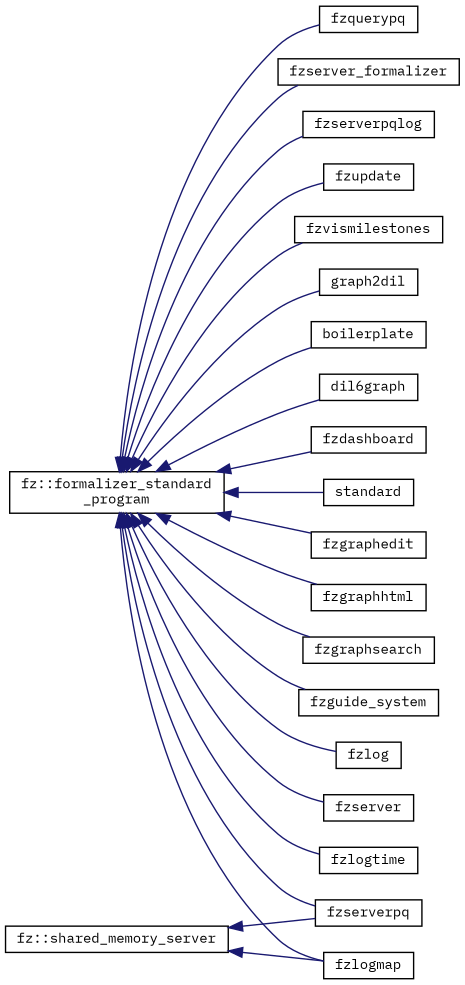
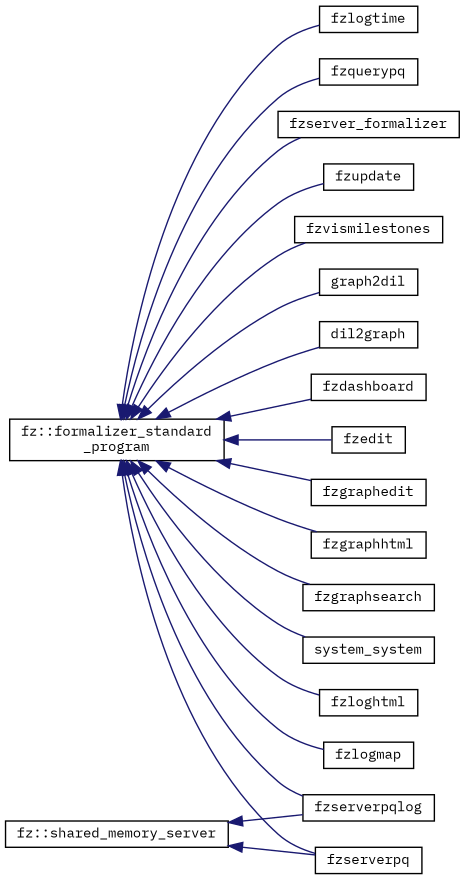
node "boilerplate": removed
node "dil6graph": label "dil6graph" -> "dil2graph"
node "standard": label "standard" -> "fzedit"
node "fzguide_system": label "fzguide_system" -> "system_system"
node "fzlog": removed
node "fzserver": label "fzserver" -> "fzloghtml"
edge "fzlogmap" -> "fz::shared_memory_server": now "fzserverpqlog" -> "fz::shared_memory_server"
